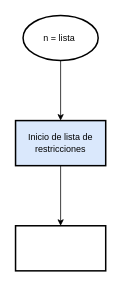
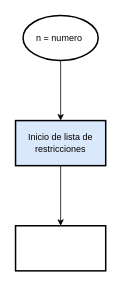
node "n = lista": label "n = lista" -> "n = numero"
